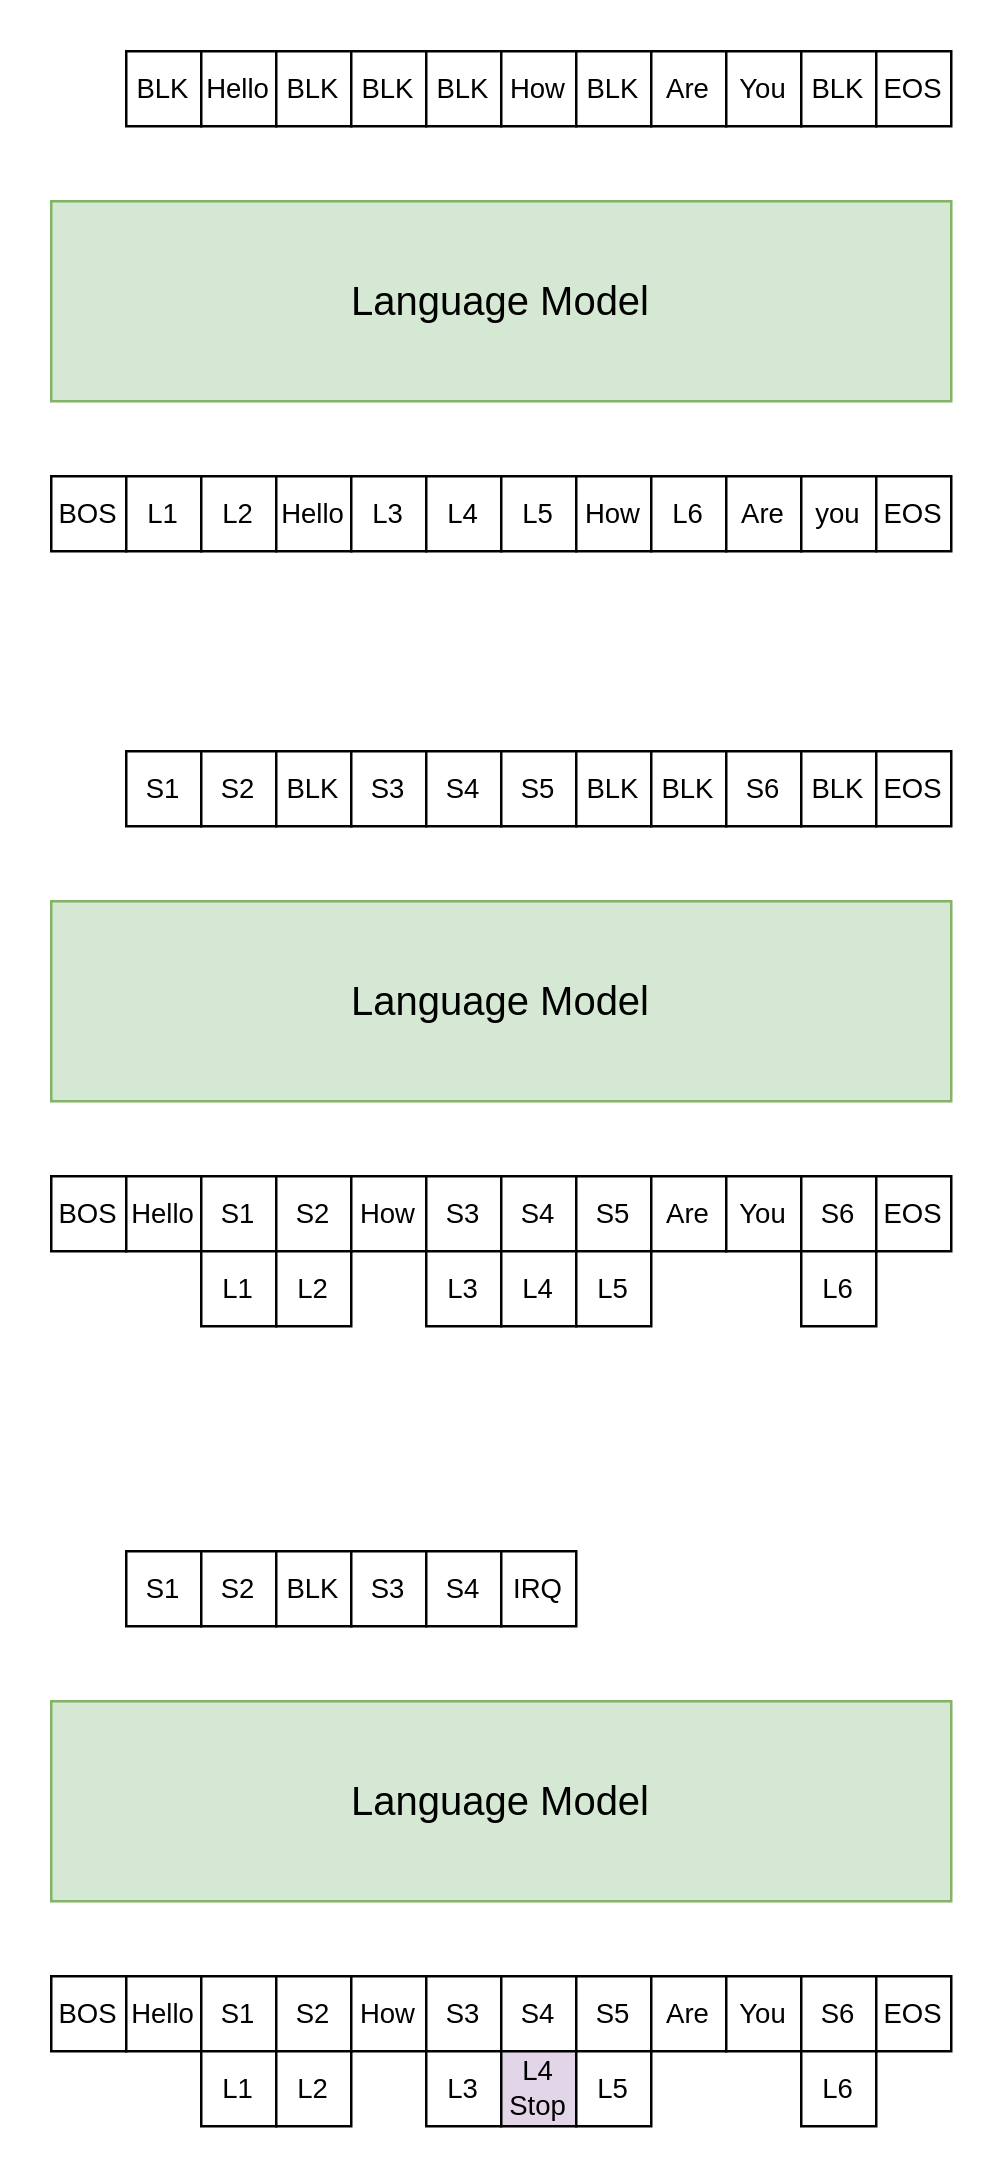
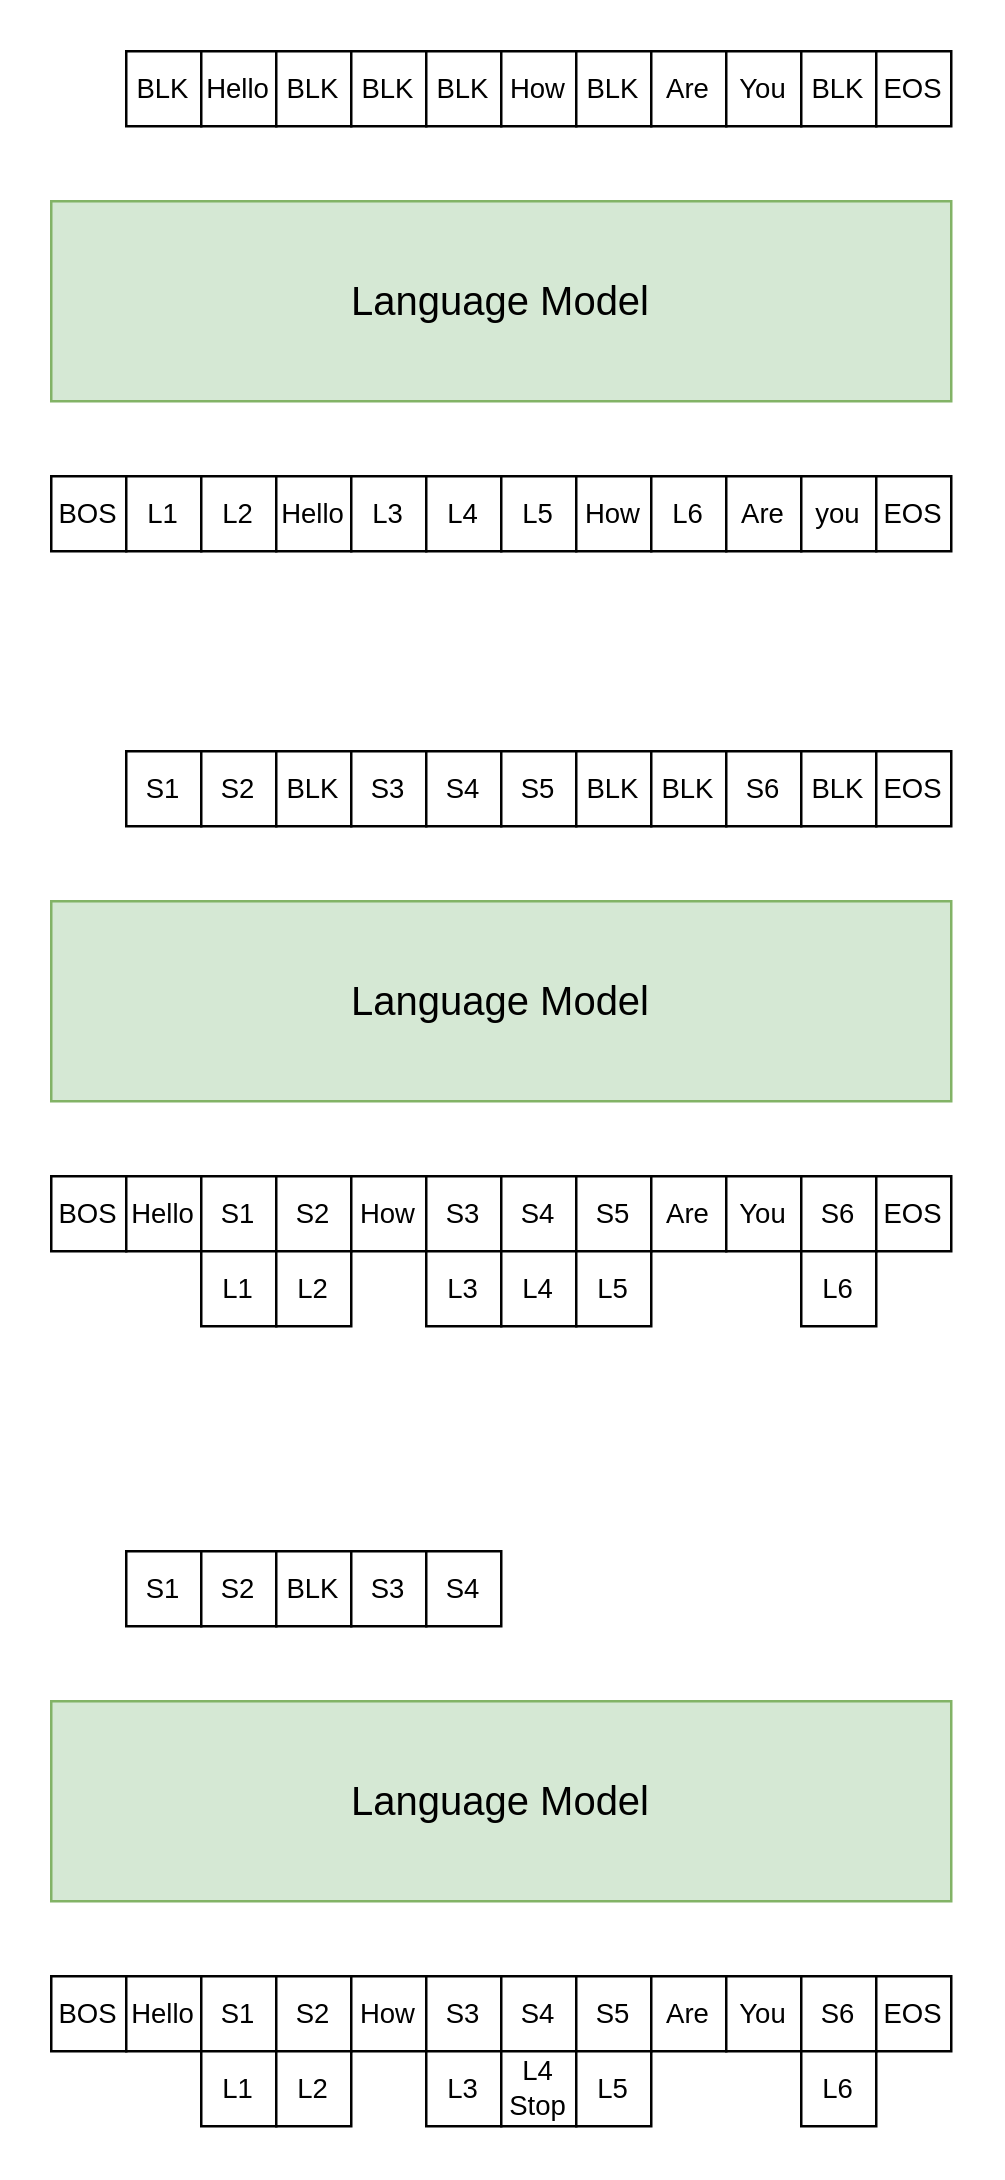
node "IRQ": removed
node "L4 Stop": fillcolor #e1d5e7 -> #ffffff
